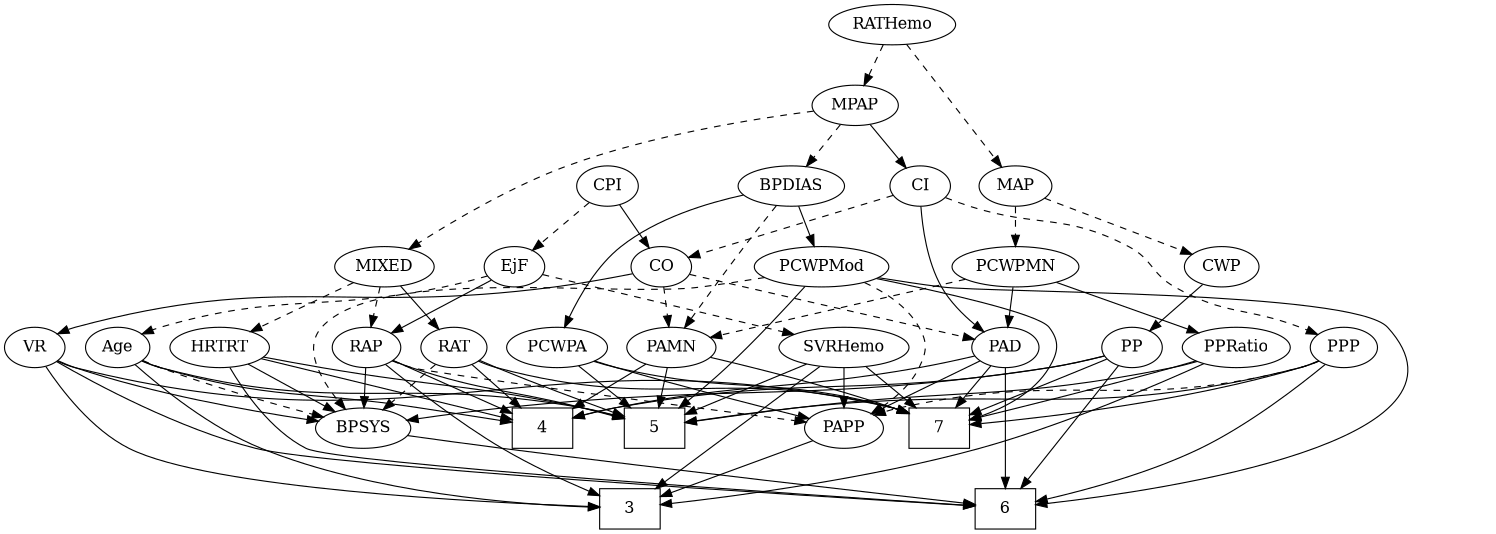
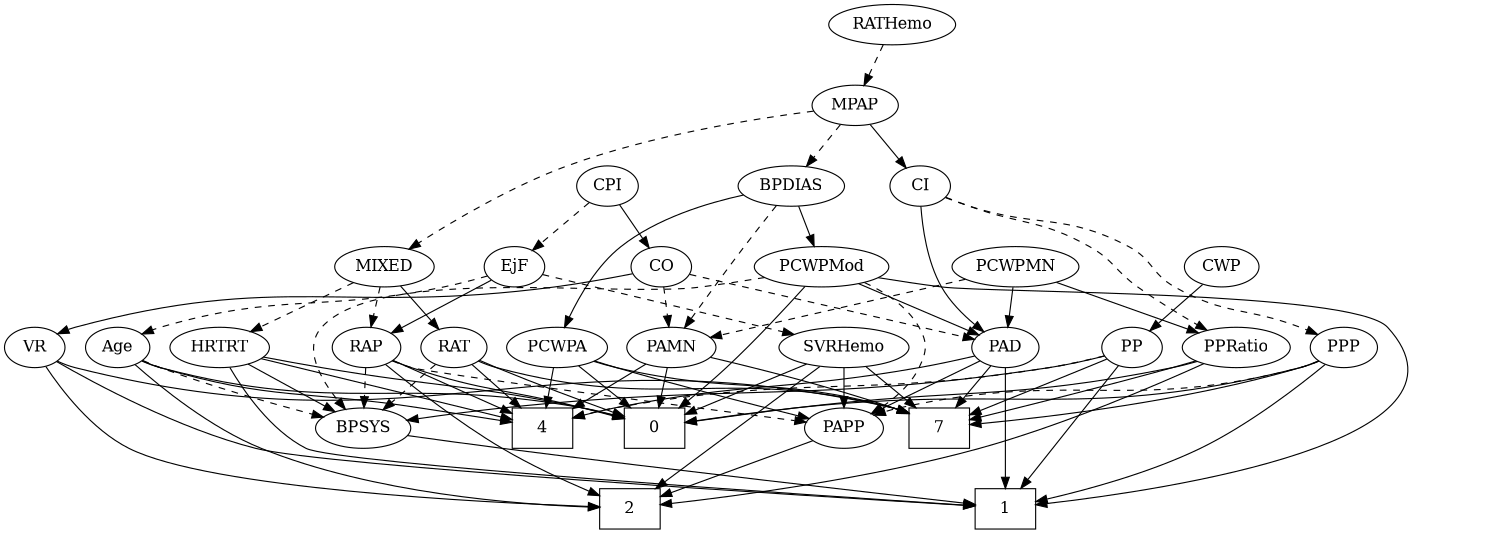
node "MAP": removed
edge "CI" -> "CO": now "CI" -> "PPRatio"
edge "PCWPMod" -> "7": now "PCWPMod" -> "PAD"
edge "RAP" -> "BPSYS": style solid -> dashed
edge "PCWPA" -> "4": added
edge "PP" -> "4": style solid -> dashed
edge "VR" -> "BPSYS": removed
node "5": label "5" -> "0"
node "3": label "3" -> "2"
node "6": label "6" -> "1"
